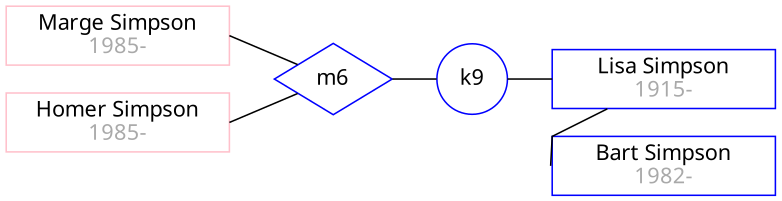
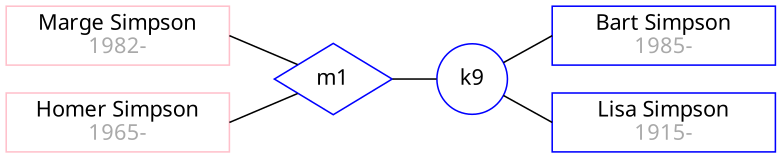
node "Marge Simpson": text "1985-" -> "1982-"
node "m6": label "m6" -> "m1"
edge "Lisa Simpson" -- "Bart Simpson": now "k9" -- "Bart Simpson"
node "Homer Simpson": text "1985-" -> "1965-"
node "Bart Simpson": text "1982-" -> "1985-"
